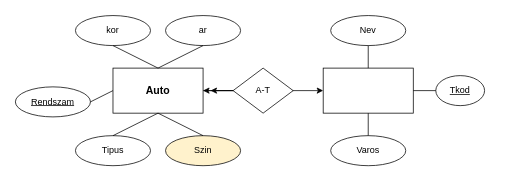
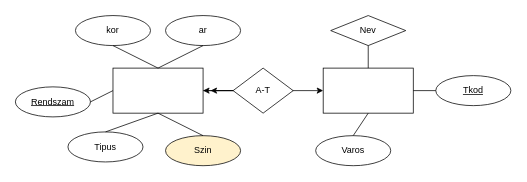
node "Nev": shape ellipse -> diamond
node "Auto": removed
node "Tkod": size 49x30 -> 75x30
node "Tipus": moved (113, 150) -> (105, 147)
node "Varos": moved (368, 150) -> (353, 150)
